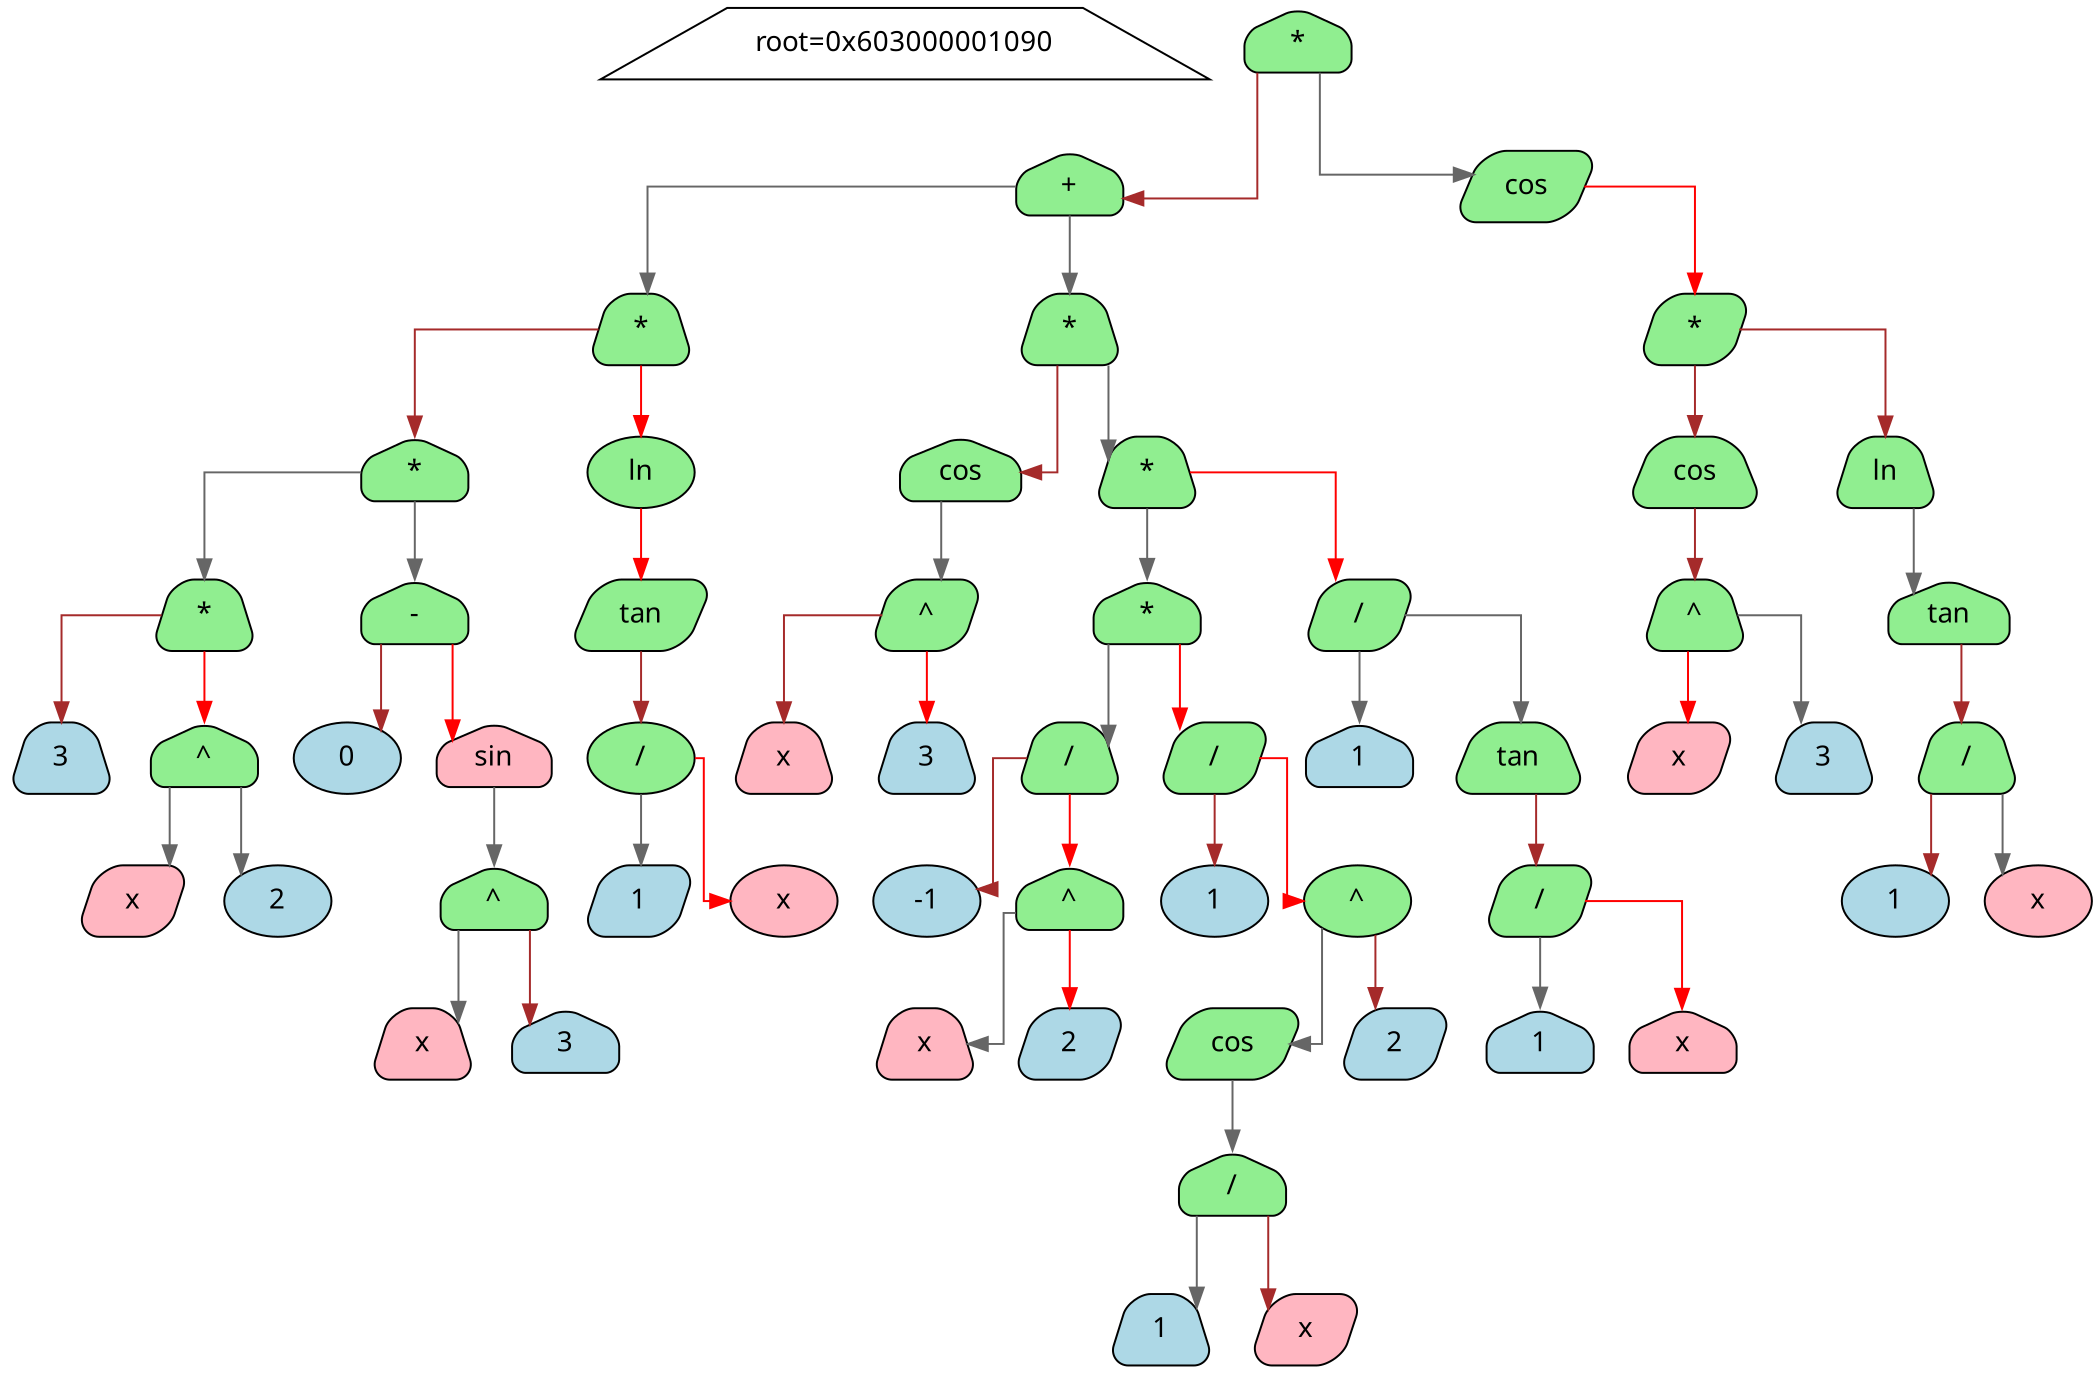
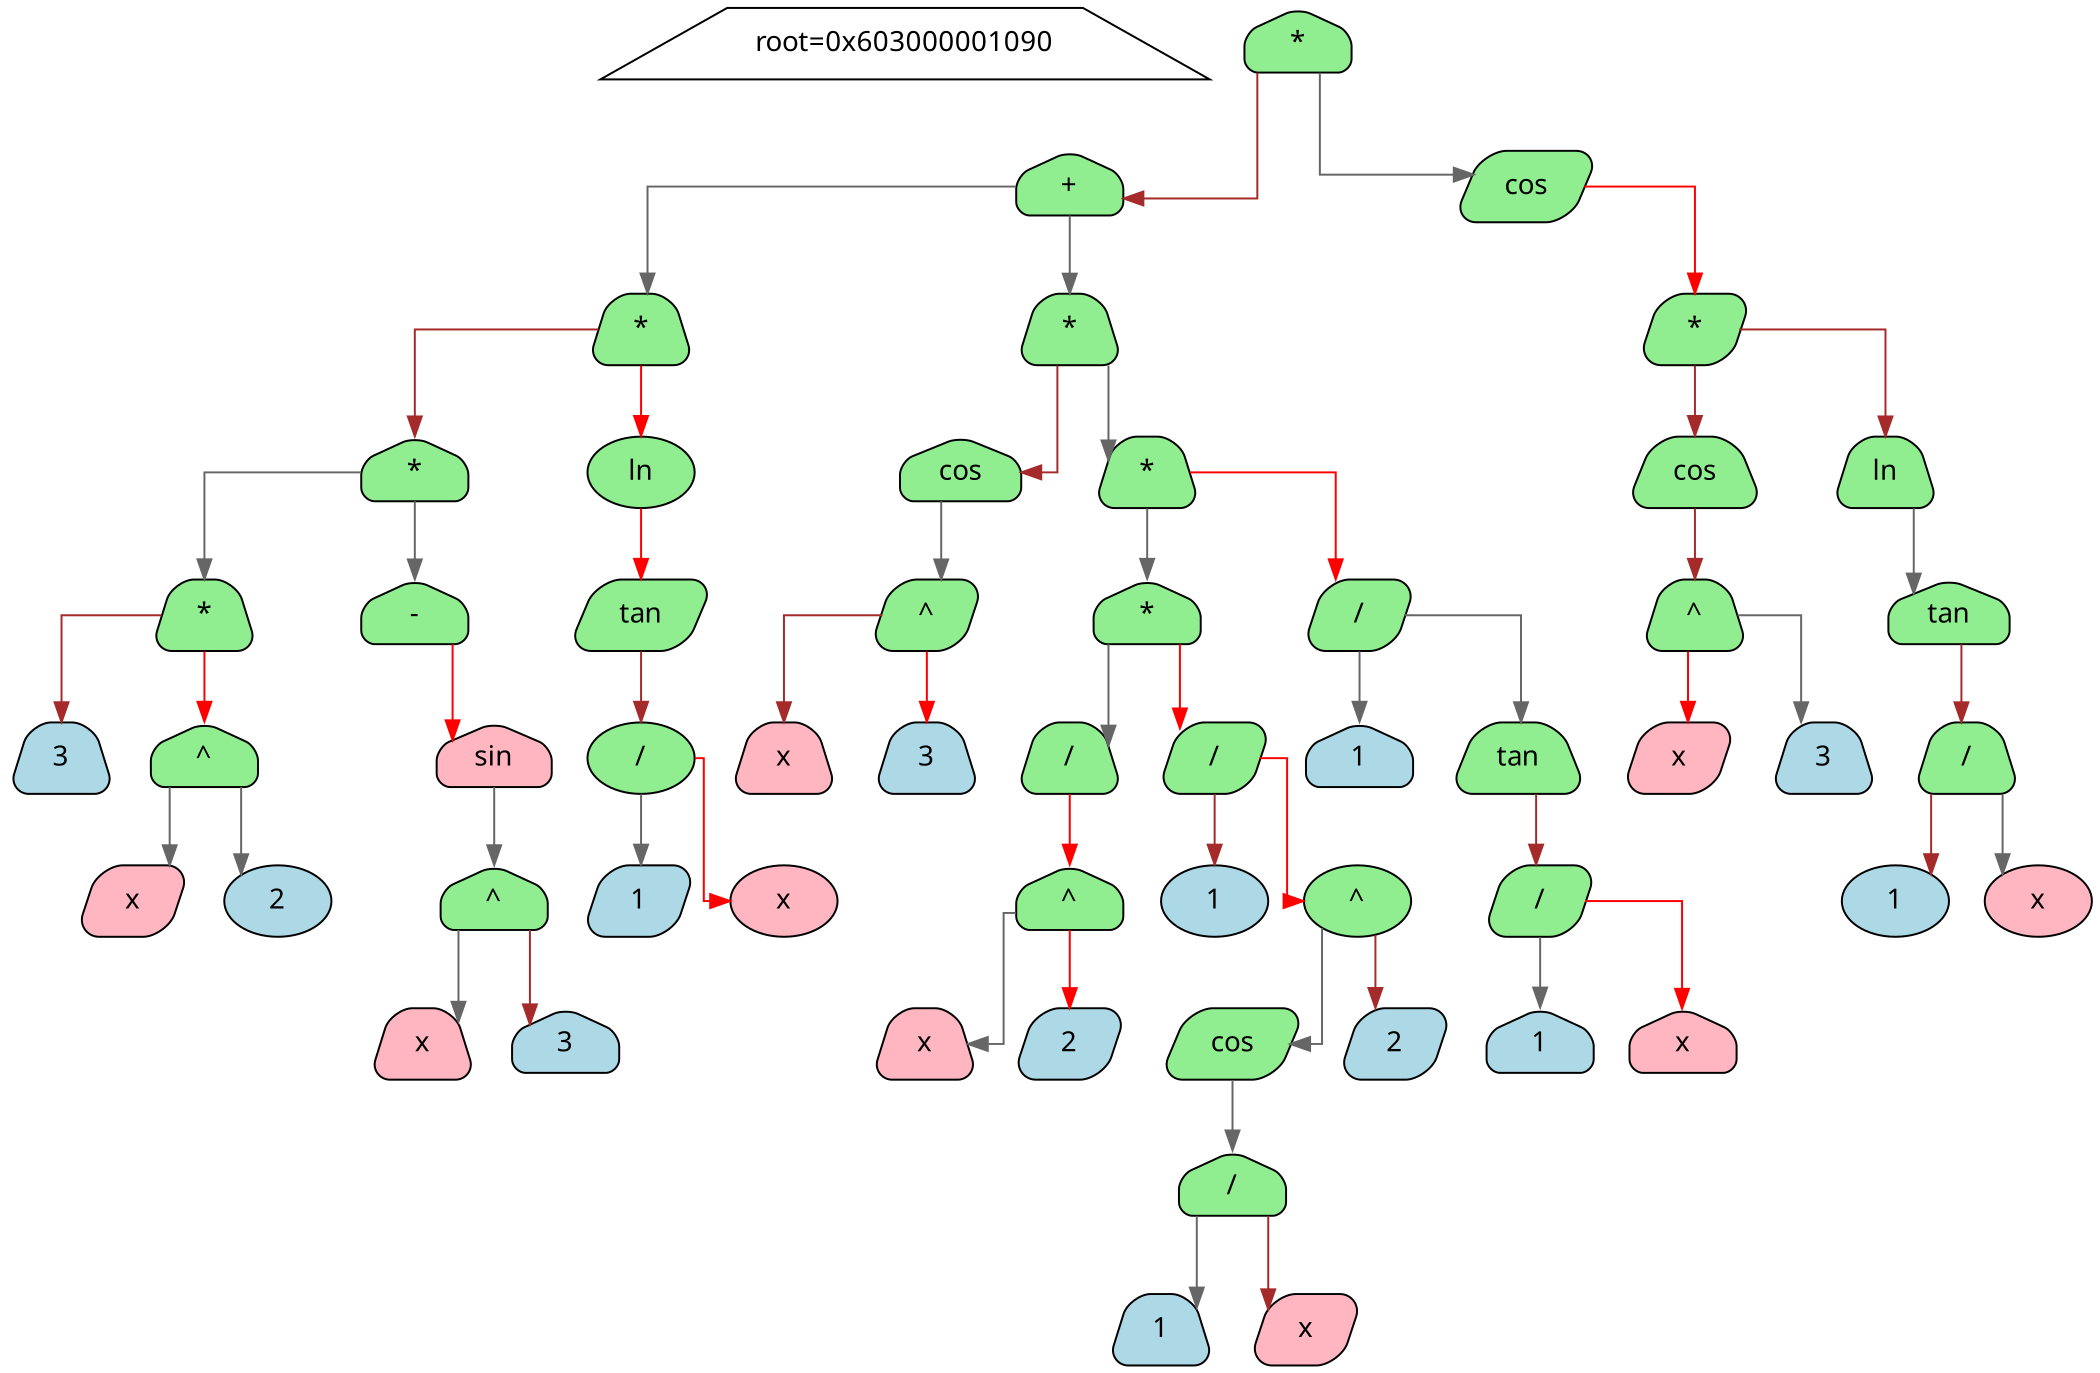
node "0": removed
node "-1": removed
